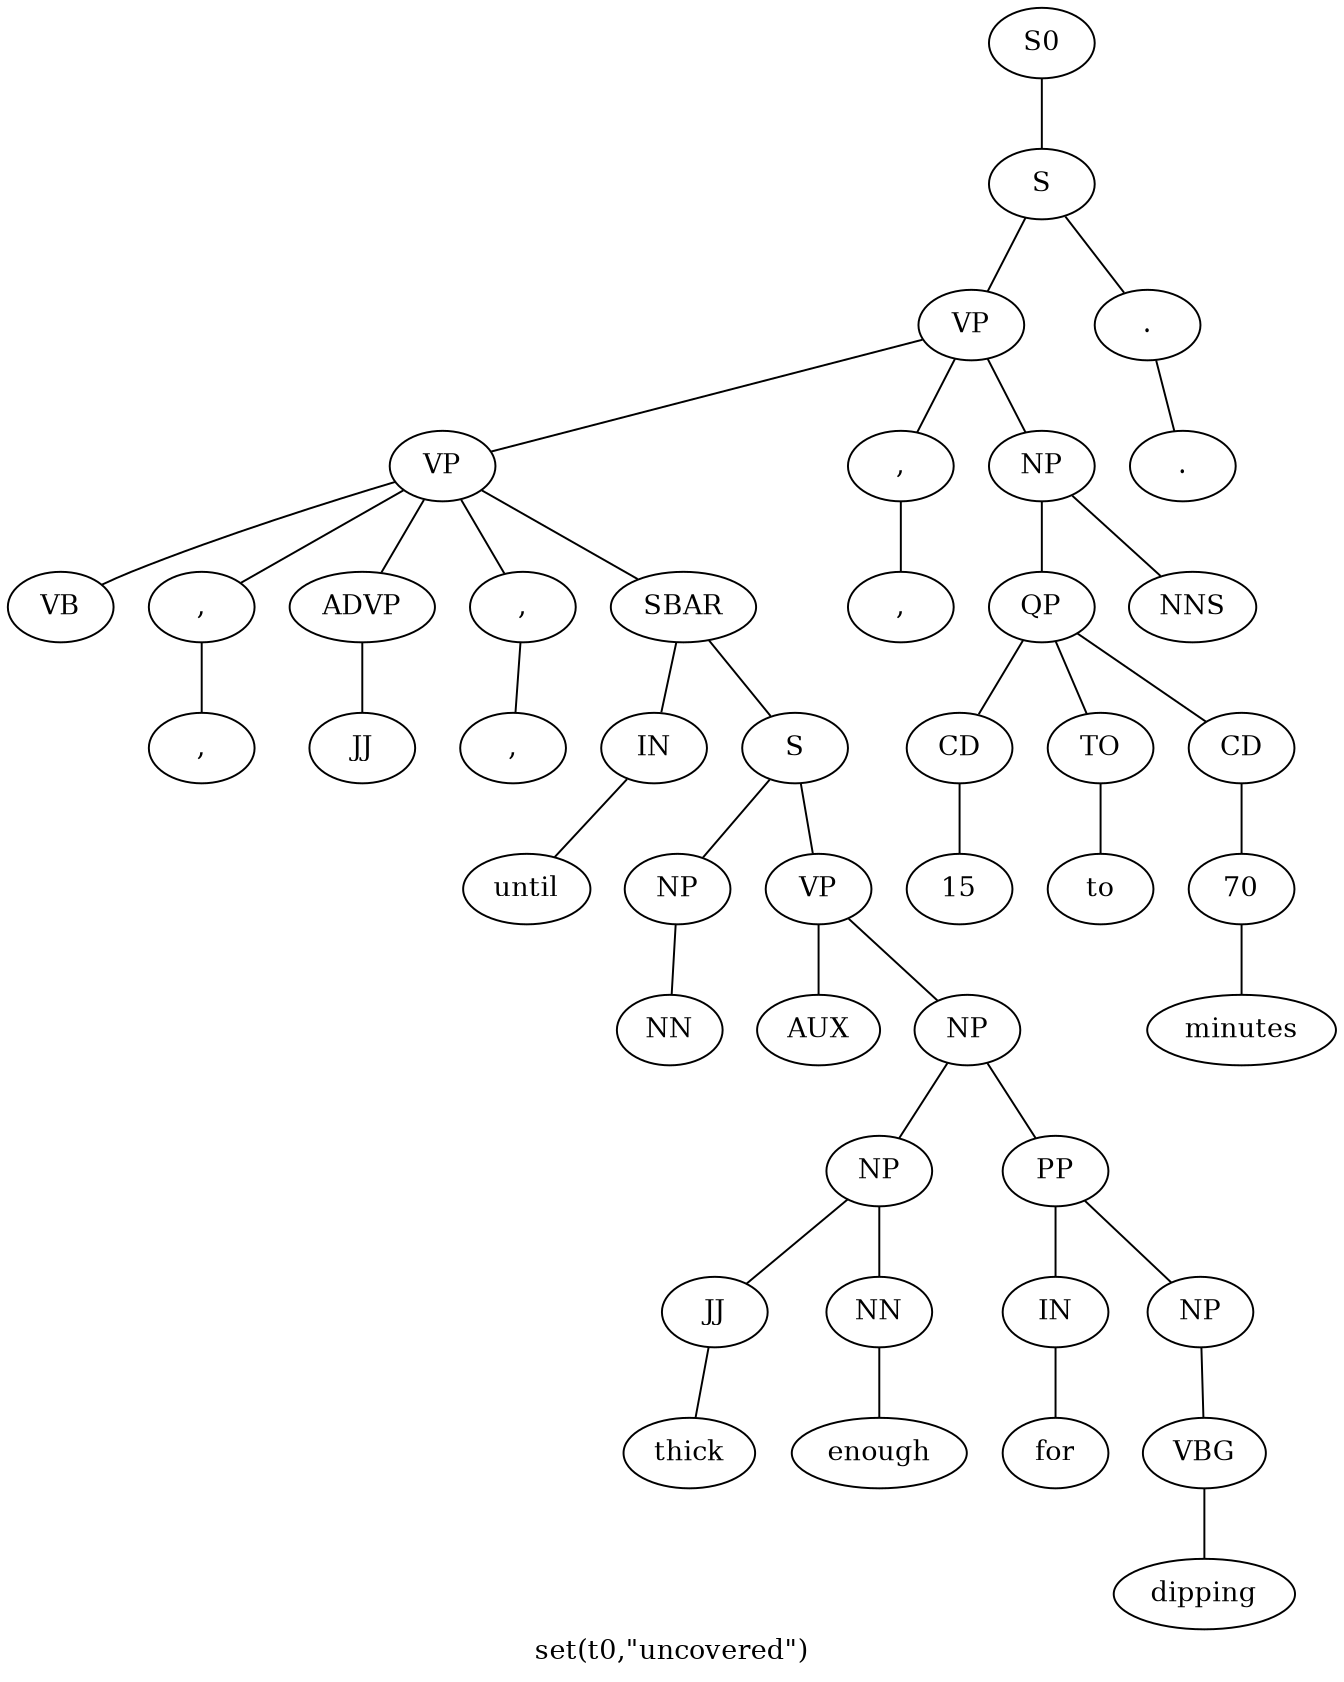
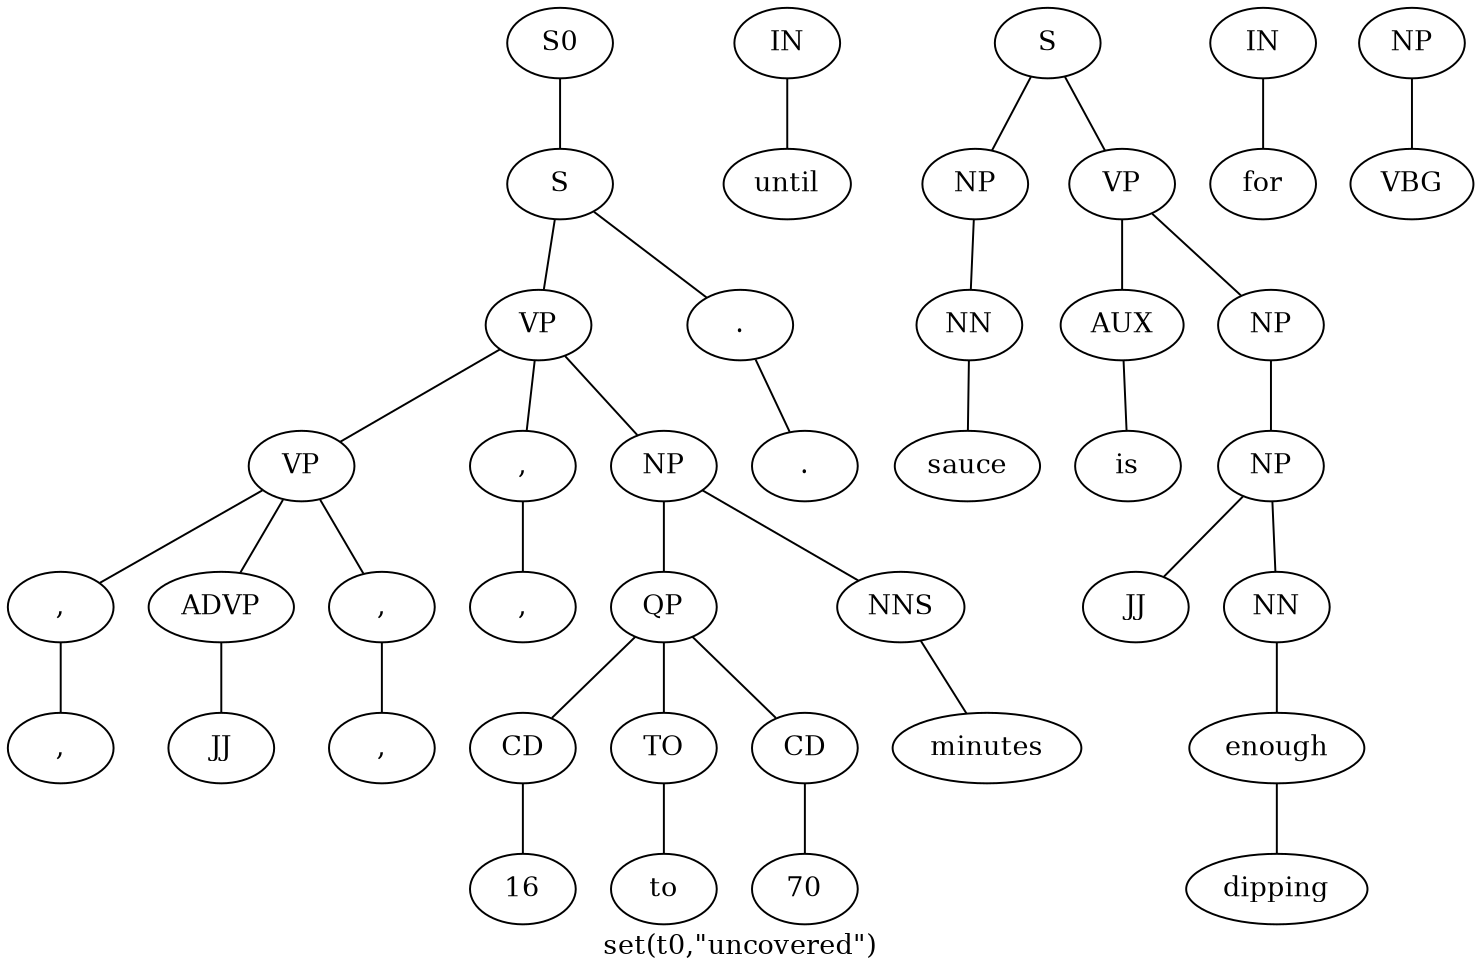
node "sauce": added
node "is": added
node "VB": removed
node "SBAR": removed
node "15": label "15" -> "16"
edge "70" -- "minutes": now "NNS" -- "minutes"
node "PP": removed
node "thick": removed
edge "VBG" -- "dipping": now "enough" -- "dipping"
